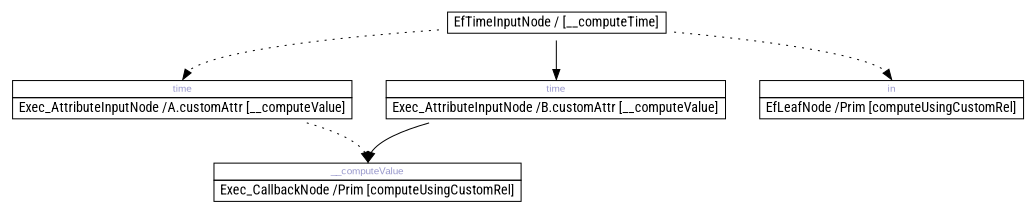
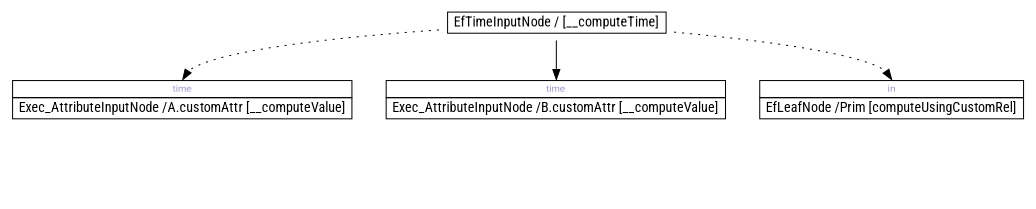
node "__computeValue": removed
